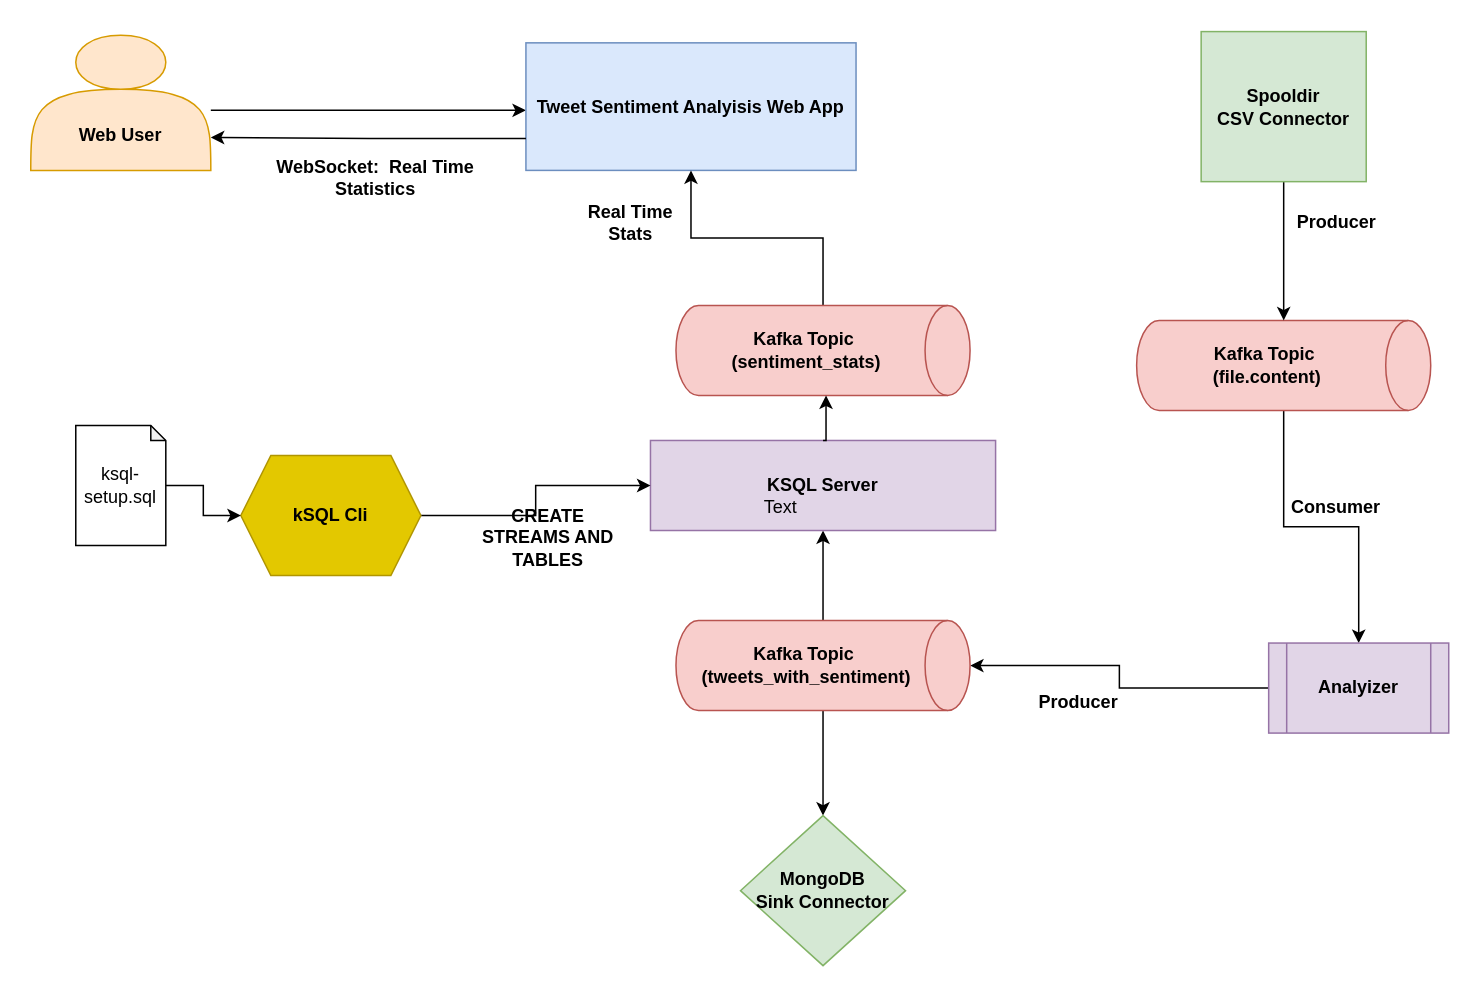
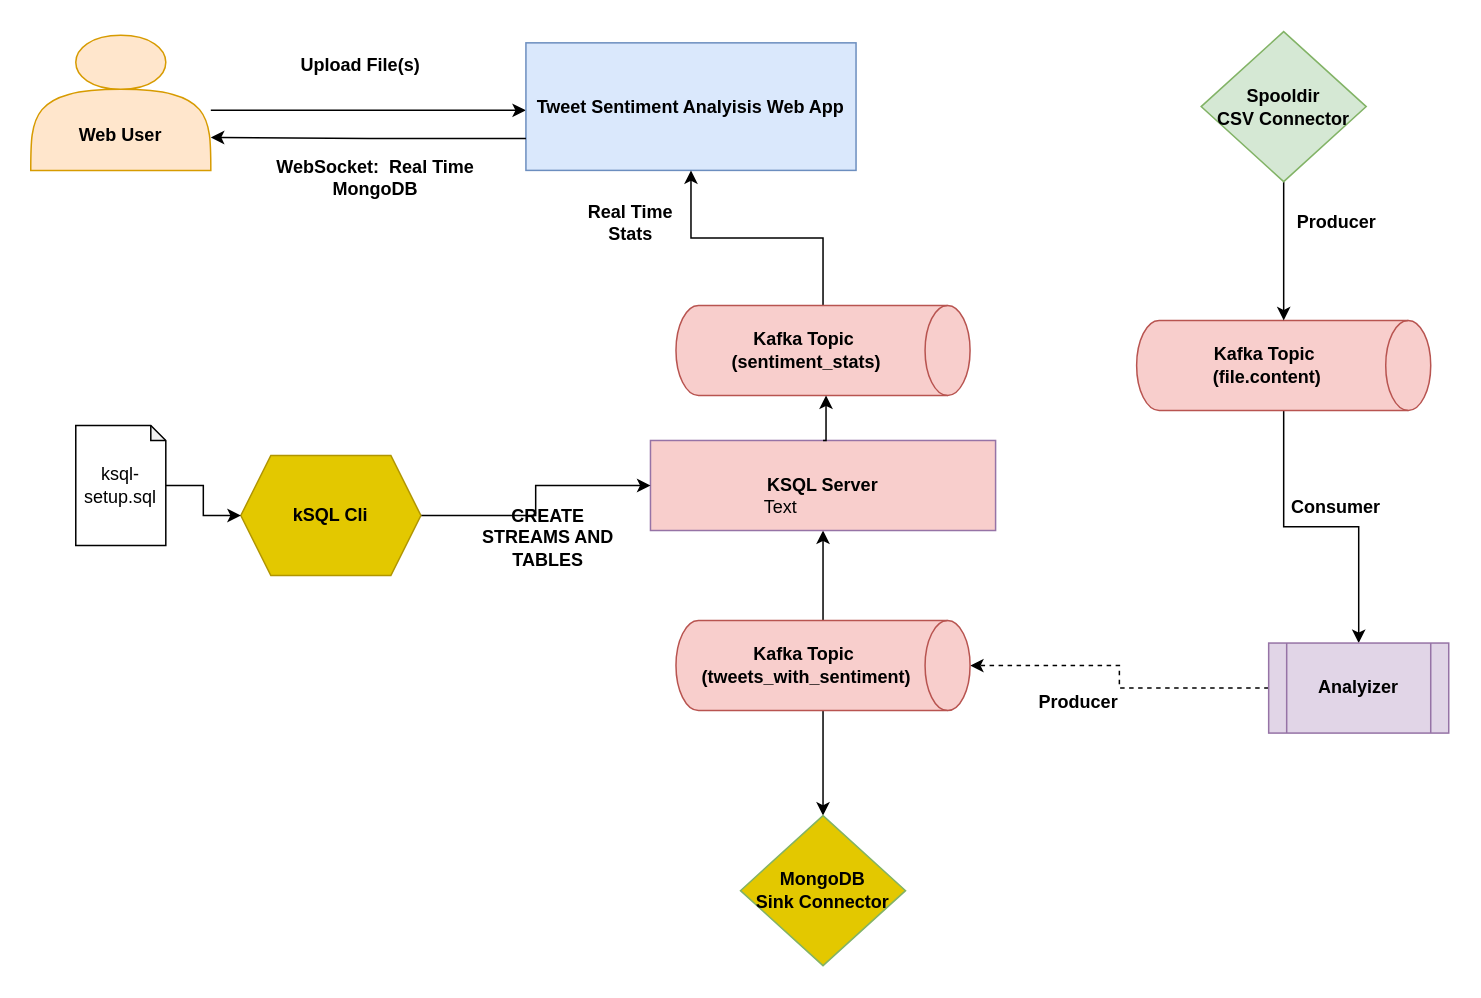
node "Upload File(s)": added
node "Spooldir CSV Connector": shape rectangle -> diamond
node "WebSocket: Real Time Statistics": label "WebSocket: Real Time Statistics" -> "WebSocket: Real Time MongoDB"
node "KSQL Server": fillcolor #e1d5e7 -> #f8cecc
edge "Analyizer" -> "Kafka Topic (tweets_with_sentiment)": style solid -> dashed
node "MongoDB Sink Connector": fillcolor #d5e8d4 -> #e3c800
